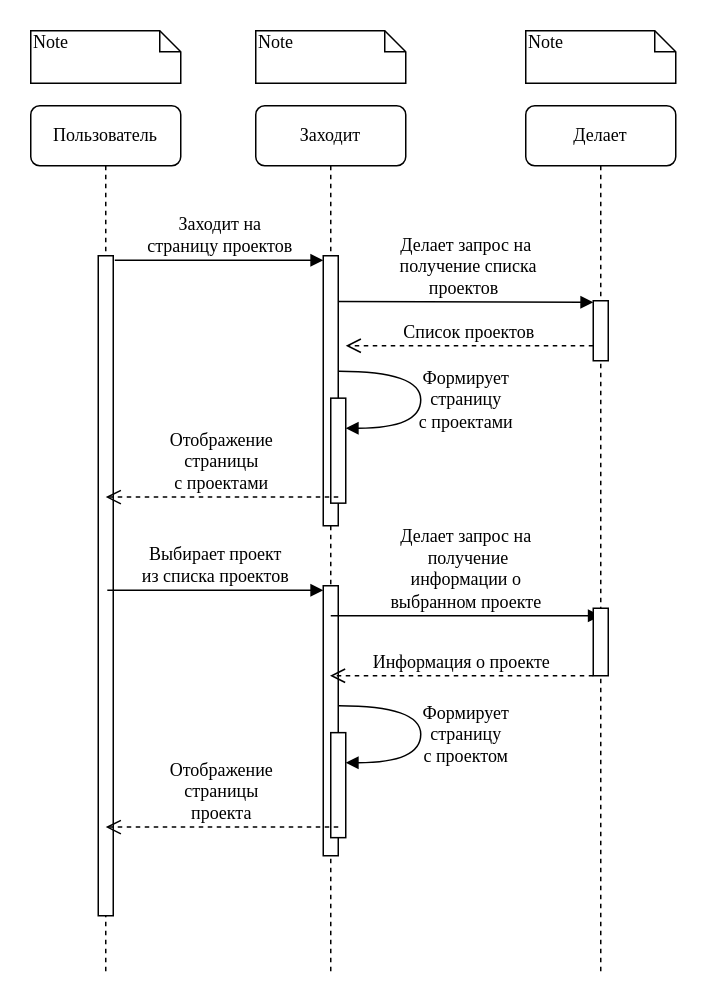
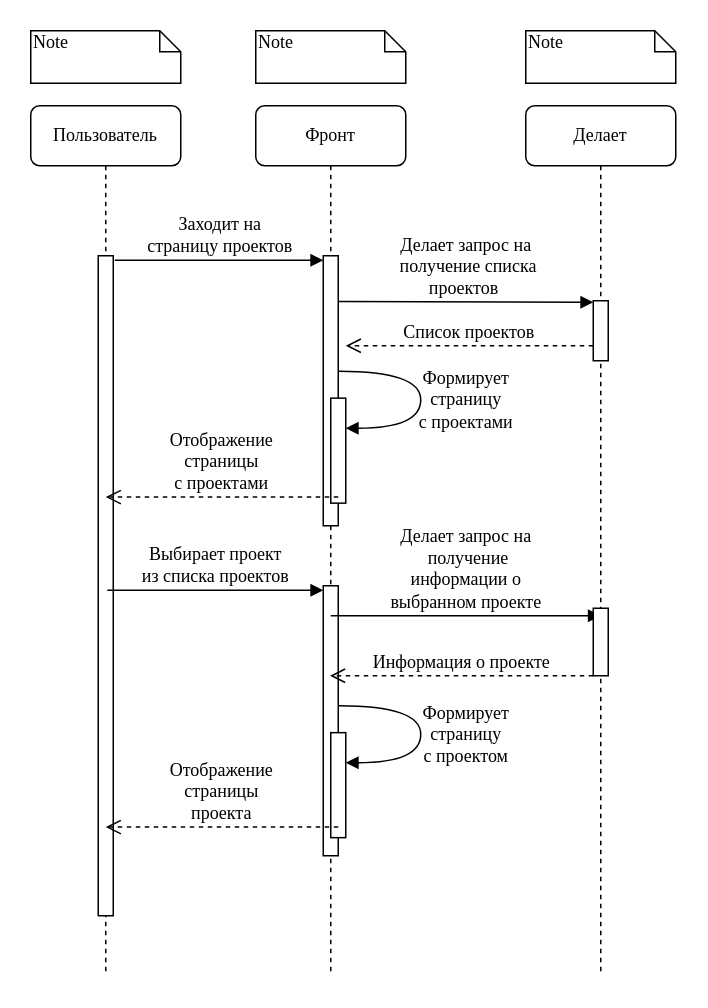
node "Заходит": label "Заходит" -> "Фронт"
